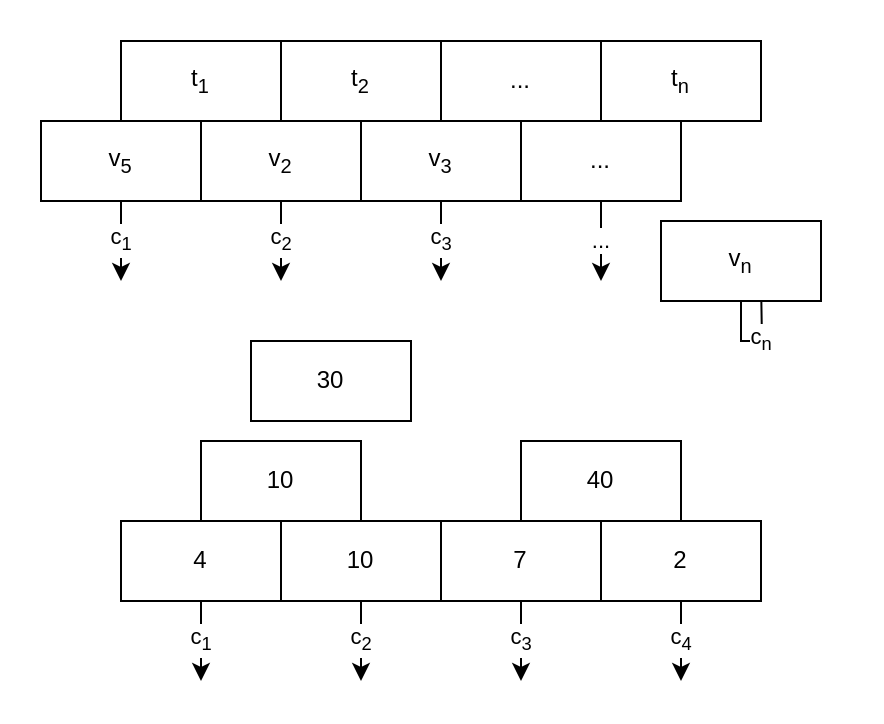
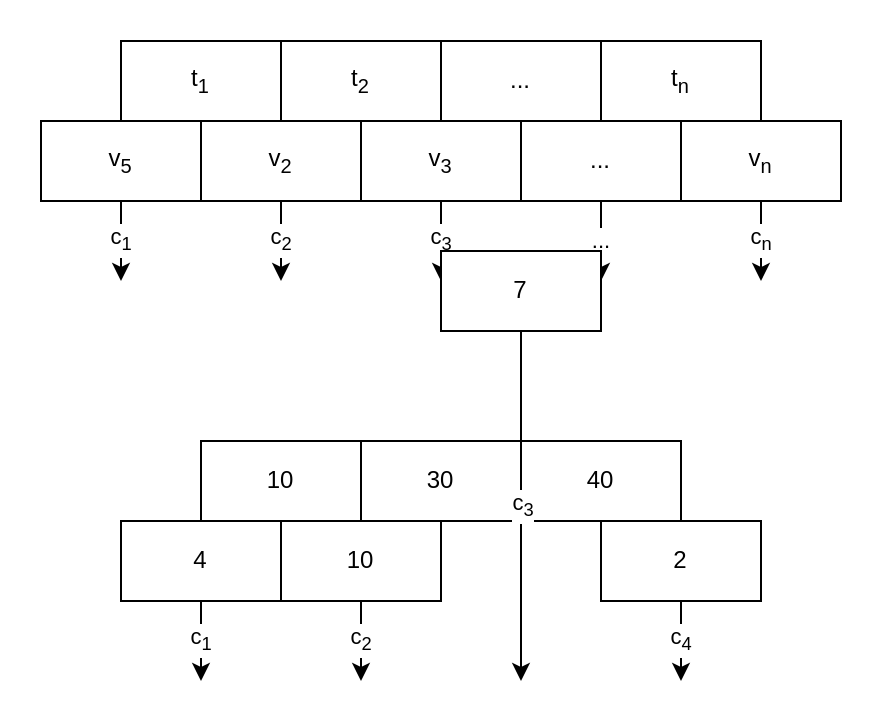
node "vn": moved (741, 261) -> (761, 161)
node "30": moved (331, 381) -> (441, 481)
node "7": moved (521, 561) -> (521, 291)
